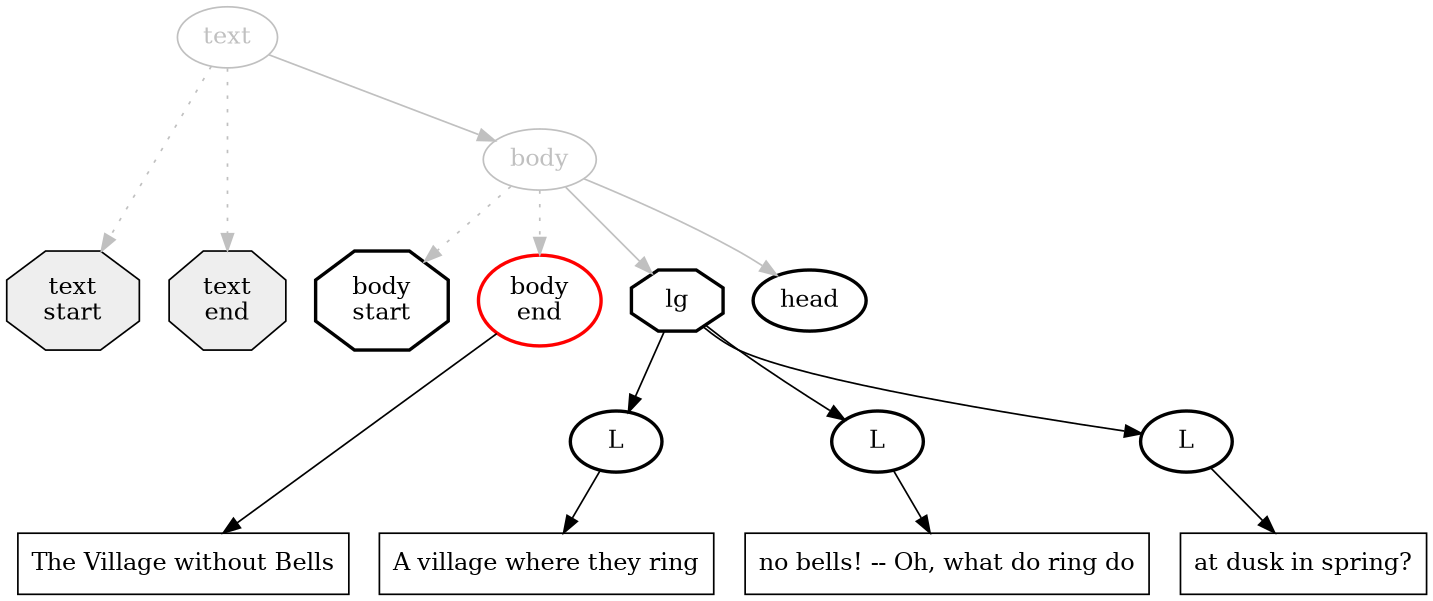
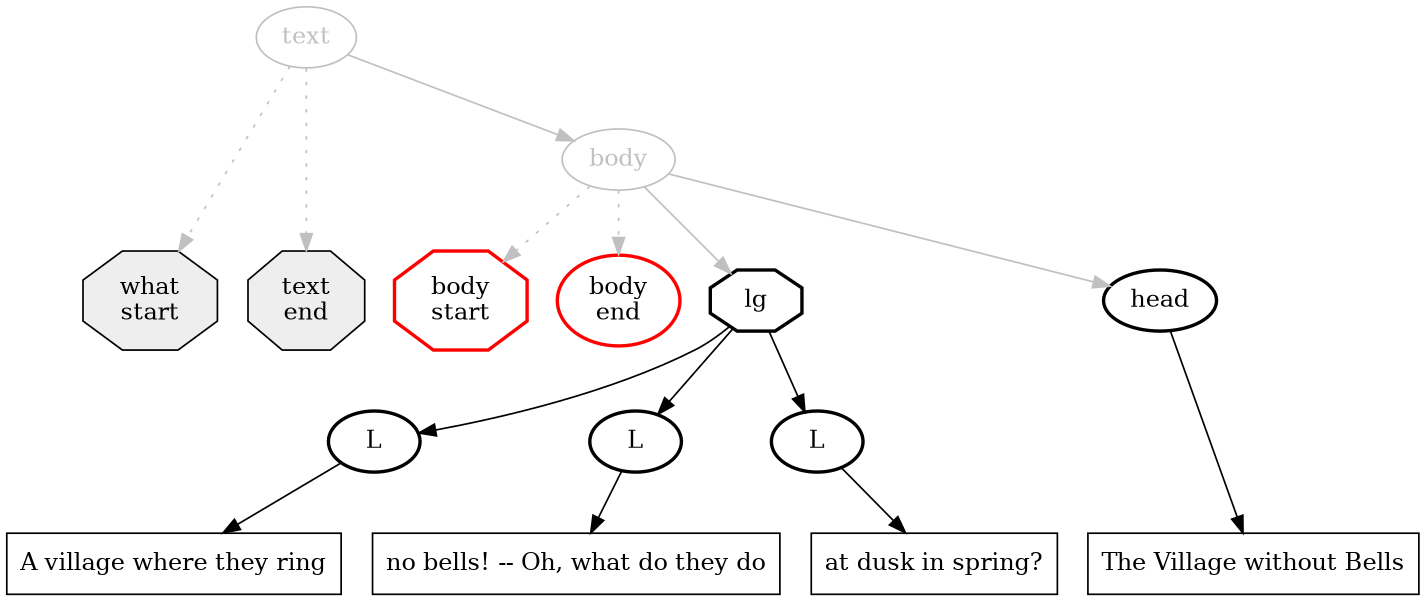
node "text start": label "text start" -> "what start"
node "body start": color black -> red
edge "body end" -> "The Village without Bells": now "head" -> "The Village without Bells"
node "no bells! -- Oh, what do ring do": label "no bells! -- Oh, what do ring do" -> "no bells! -- Oh, what do they do"
